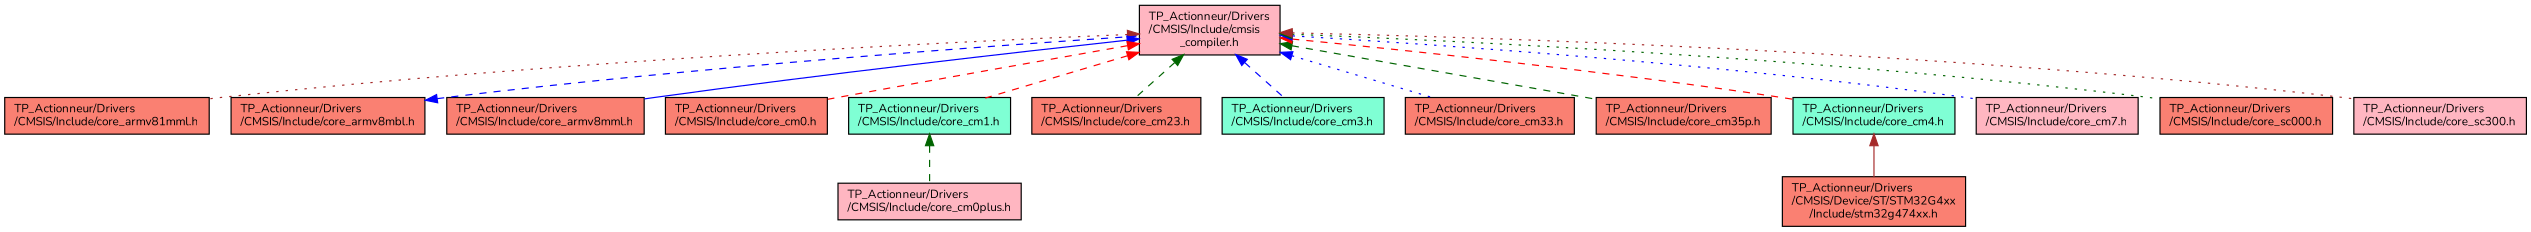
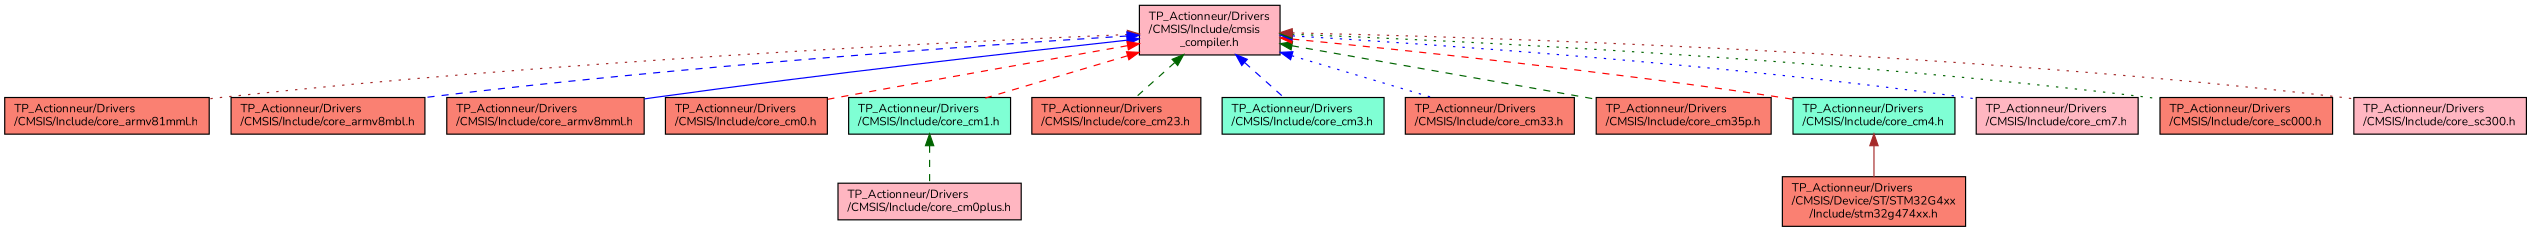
edge "TP_Actionneur/Drivers /CMSIS/Include/cmsis _compiler.h" -> "TP_Actionneur/Drivers /CMSIS/Include/core_armv8mbl.h": reversed
